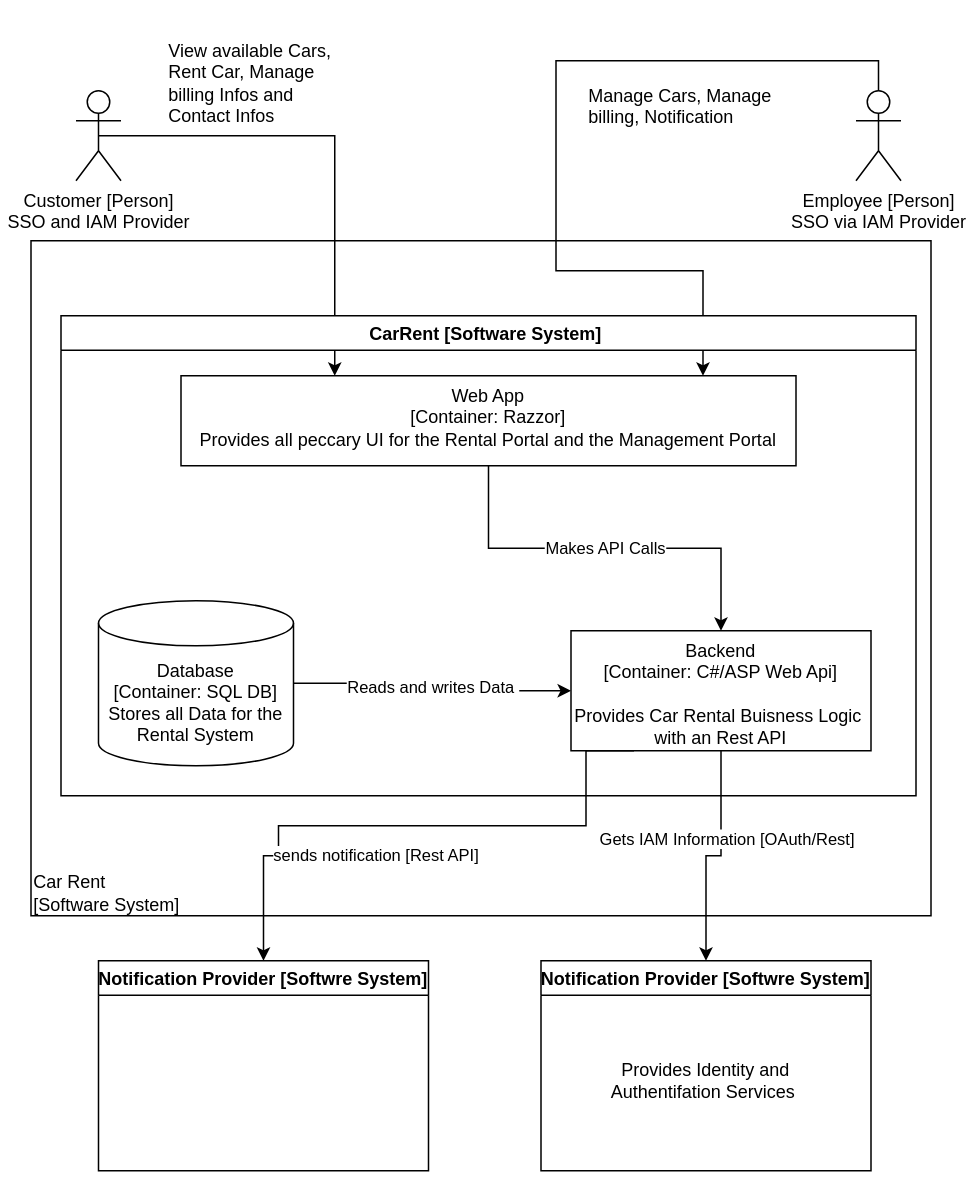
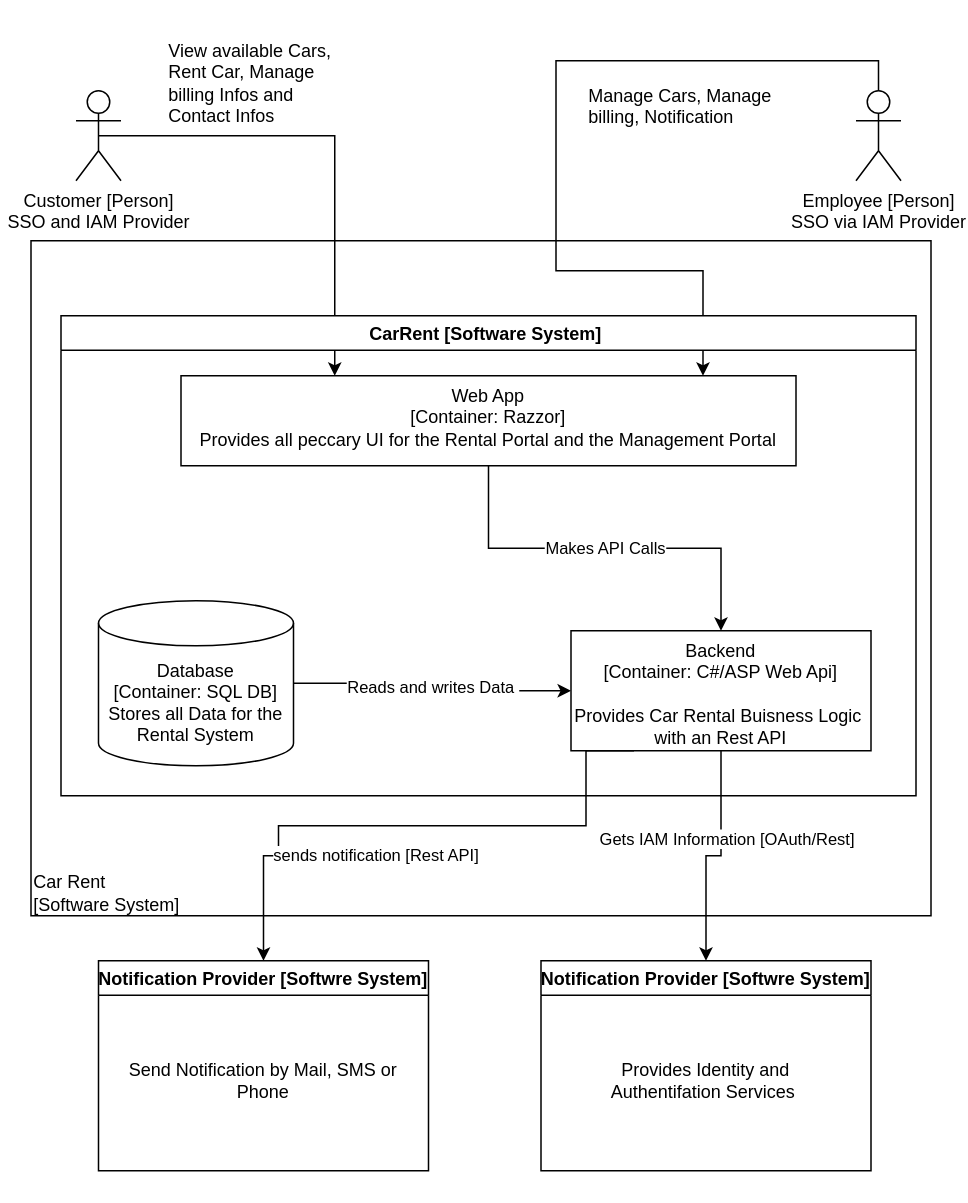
node "Send Notification by Mail, SMS or Phone": added
